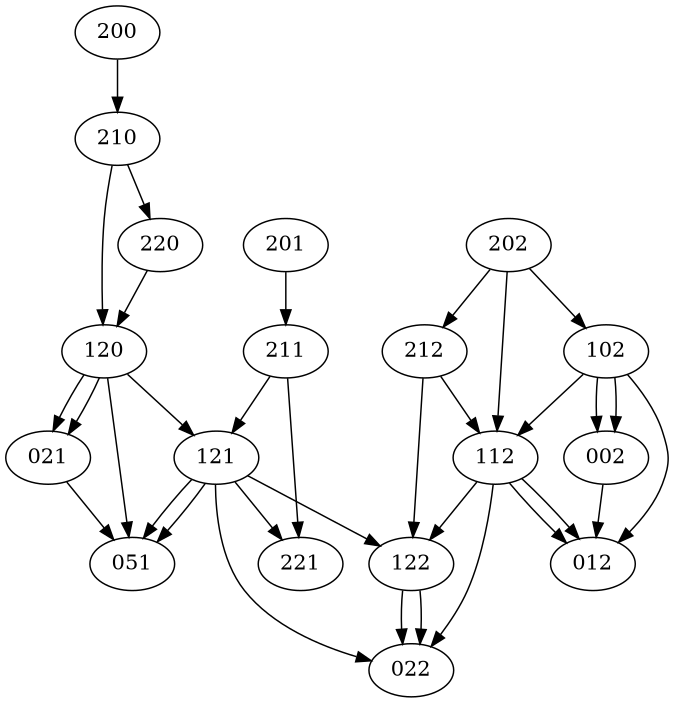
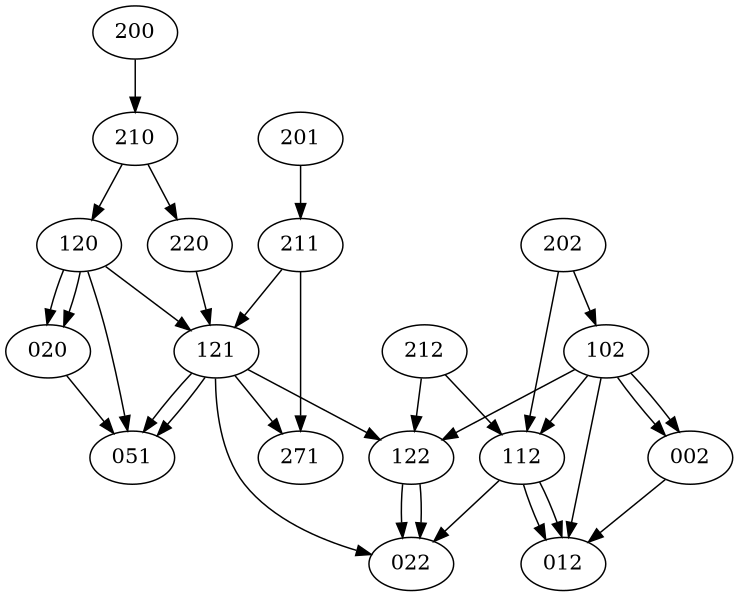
edge "220" -> "120": now "220" -> "121"
edge "202" -> "212": removed
node "021": label "021" -> "020"
edge "112" -> "122": now "102" -> "122"
node "221": label "221" -> "271"
